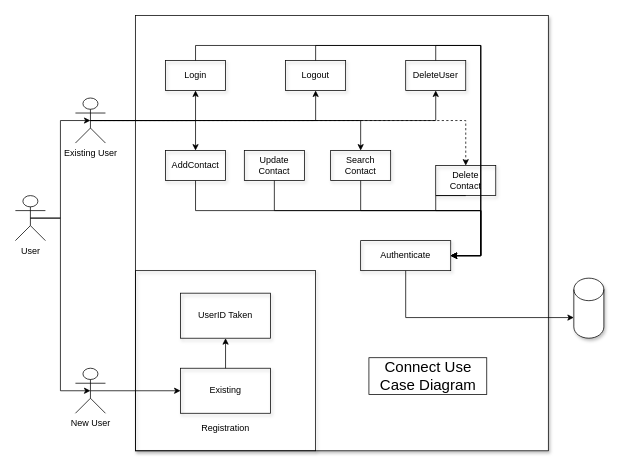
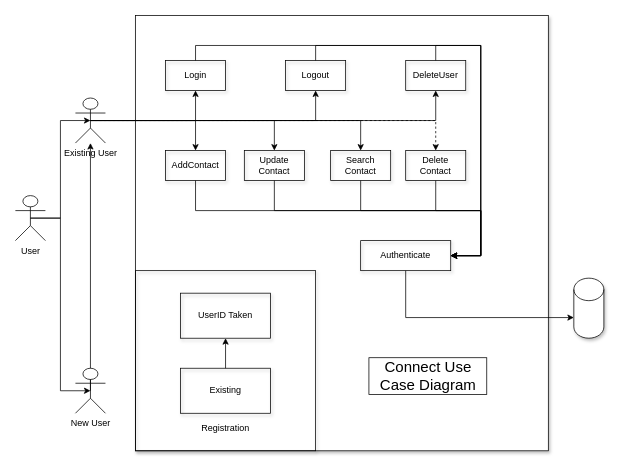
edge "Existing User" -> "Update Contact": added
node "Delete Contact": moved (465, 180) -> (435, 165)
edge "New User" -> "Existing": now "New User" -> "Existing User"
